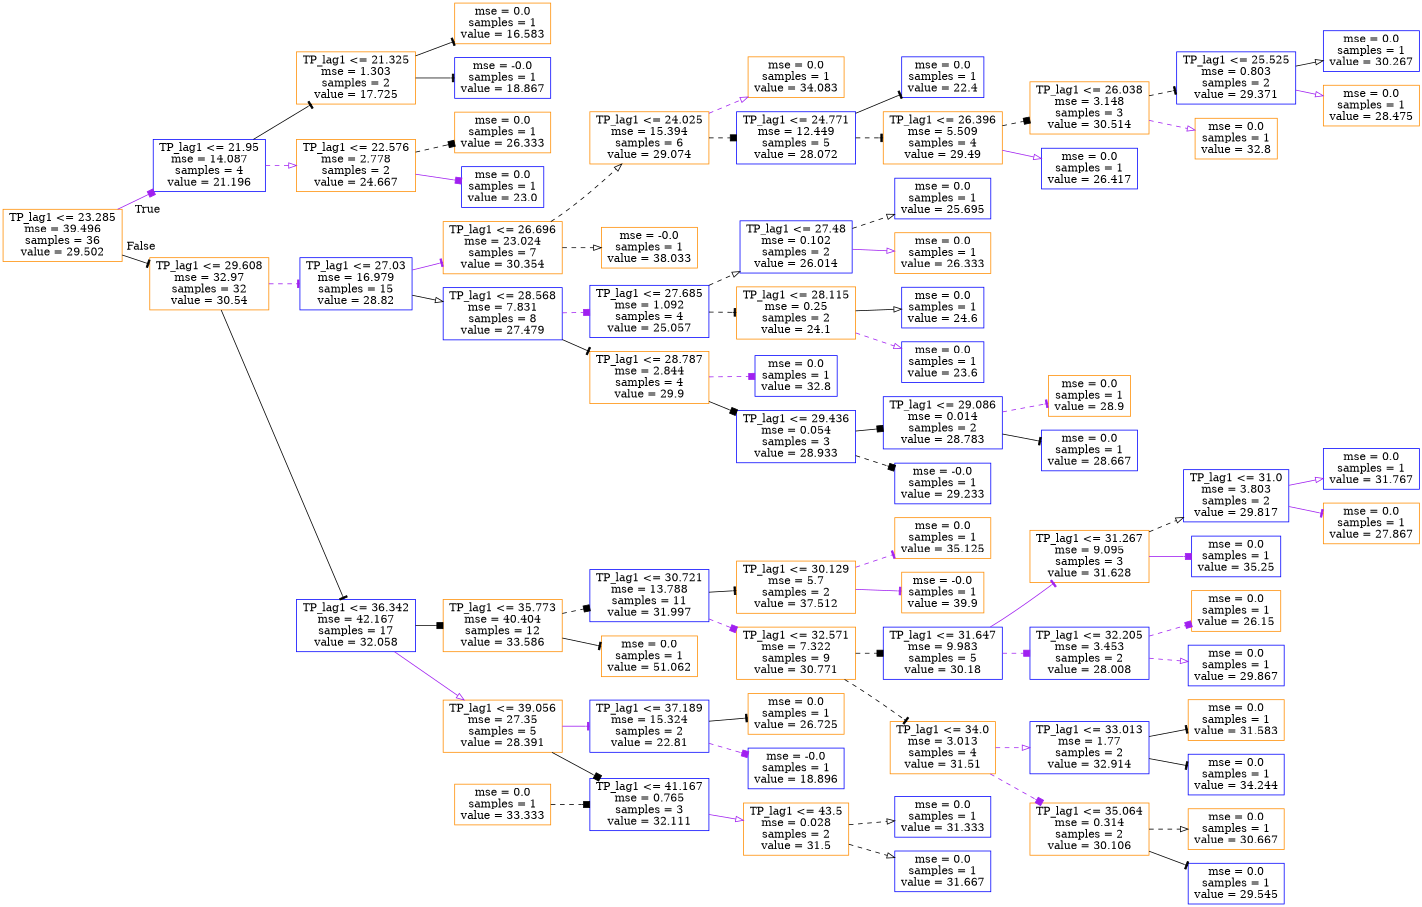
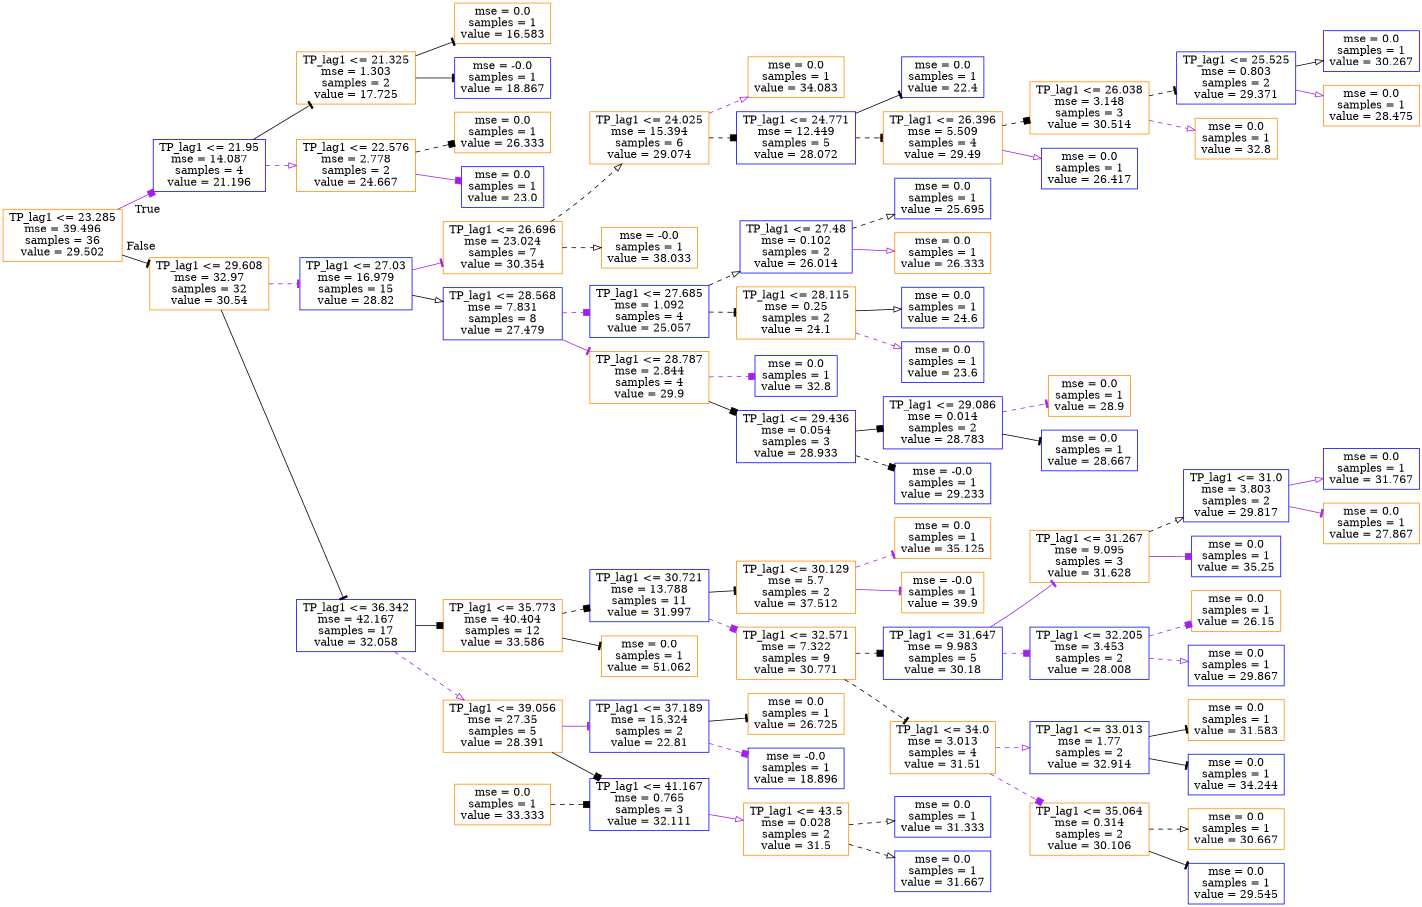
edge "TP_lag1 <= 28.568 mse = 7.831 samples = 8 value = 27.479" -> "TP_lag1 <= 28.787 mse = 2.844 samples = 4 value = 29.9": color black -> purple
edge "TP_lag1 <= 36.342 mse = 42.167 samples = 17 value = 32.058" -> "TP_lag1 <= 39.056 mse = 27.35 samples = 5 value = 28.391": style solid -> dashed
